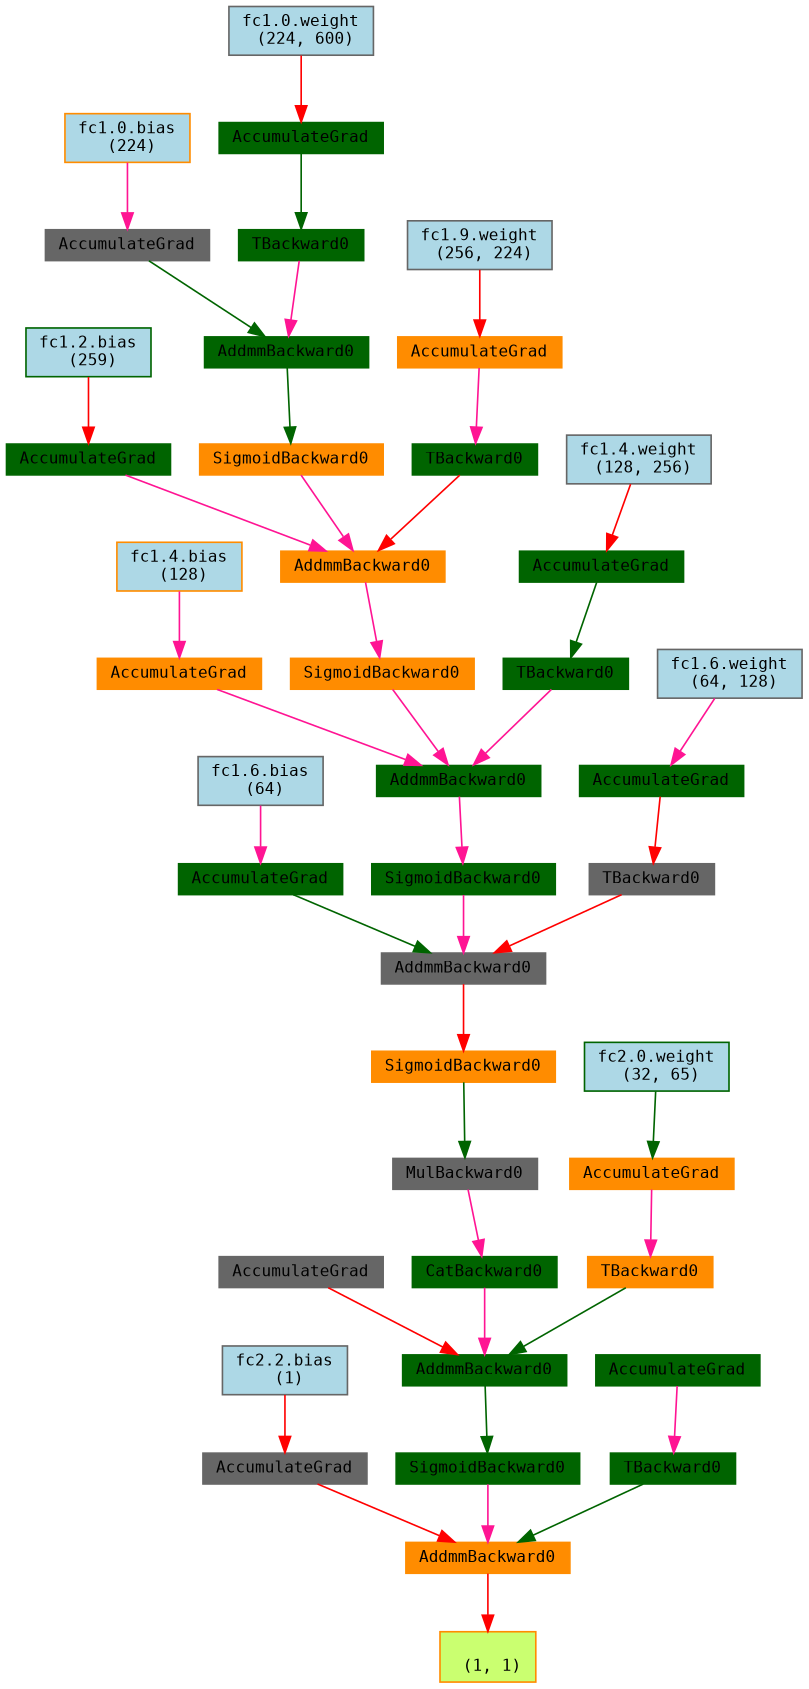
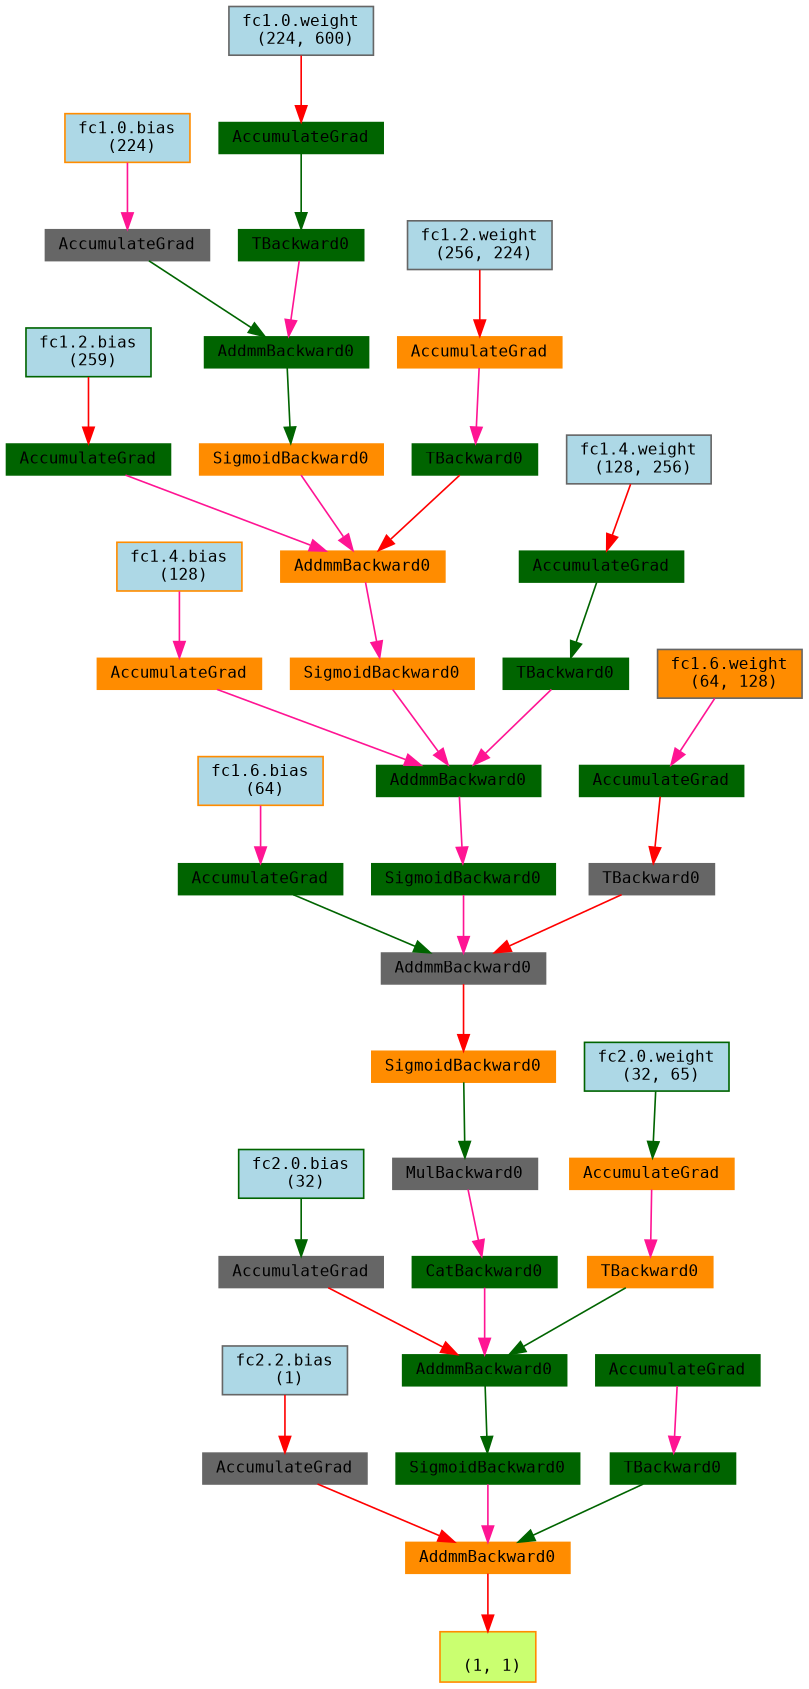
node "fc1.9.weight (256, 224)": label "fc1.9.weight (256, 224)" -> "fc1.2.weight (256, 224)"
node "fc1.6.weight (64, 128)": fillcolor lightblue -> darkorange
node "fc1.6.bias (64)": color gray40 -> darkorange
node "fc2.0.bias (32)": added
